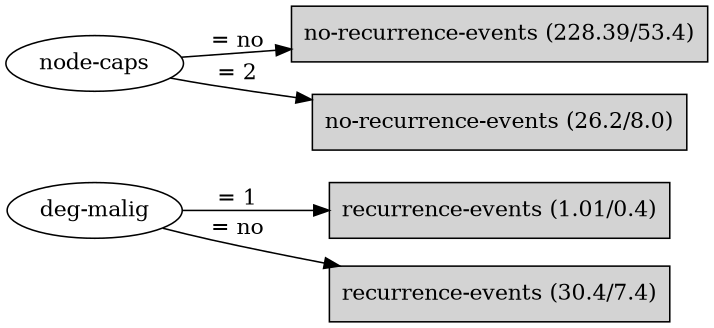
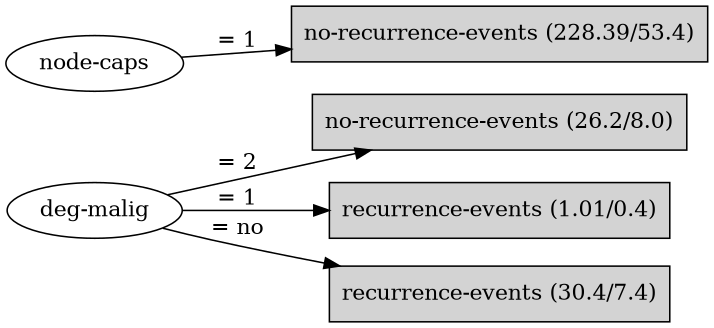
edge "node-caps" -> "no-recurrence-events (228.39/53.4)": label "= no" -> "= 1"
edge "node-caps" -> "no-recurrence-events (26.2/8.0)": now "deg-malig" -> "no-recurrence-events (26.2/8.0)"
